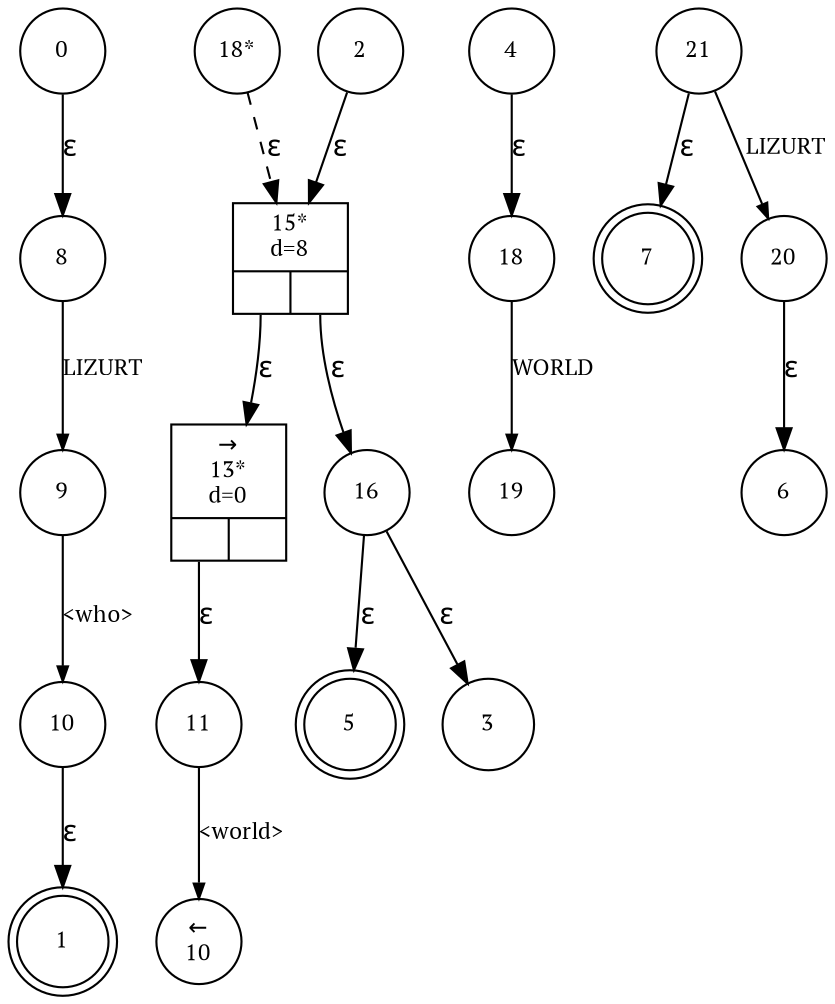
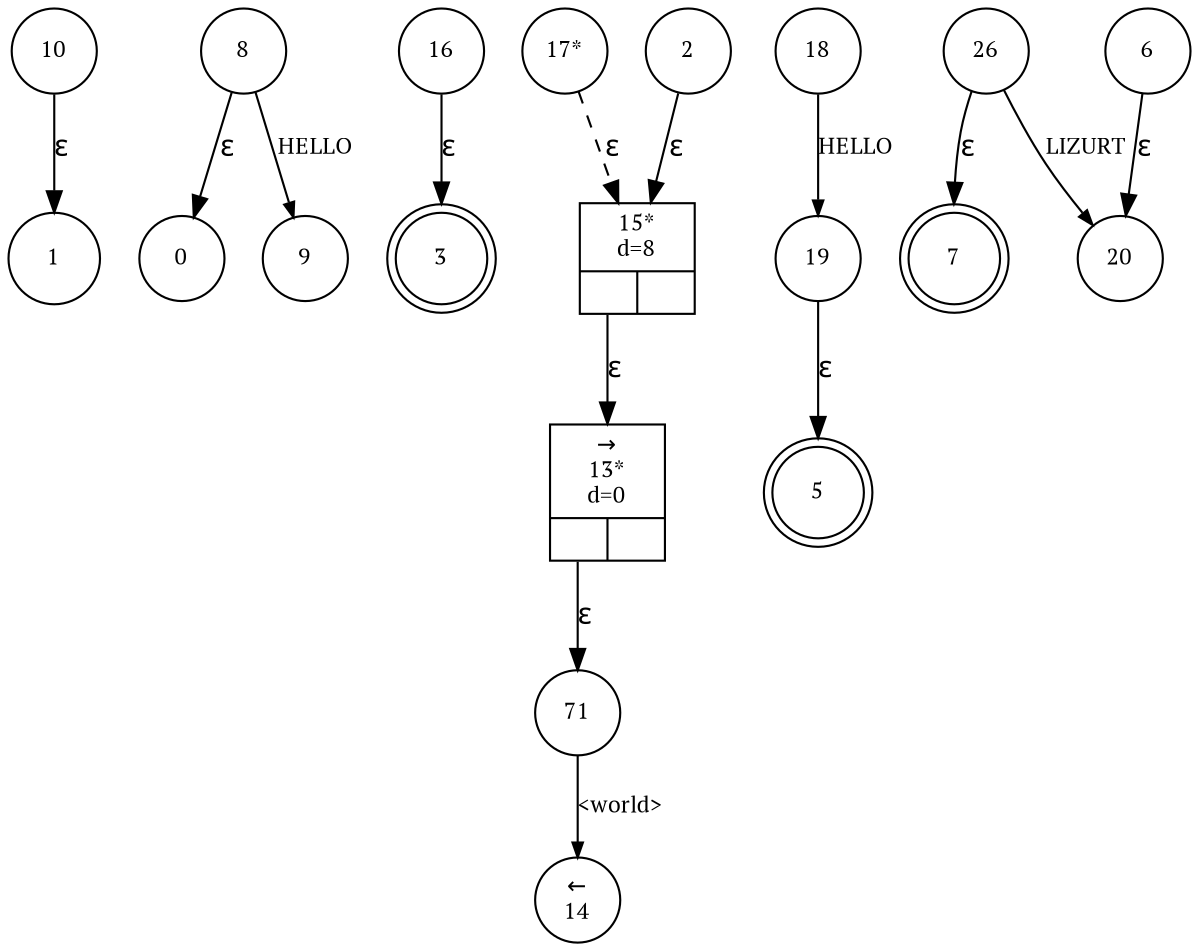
node "18*": label "18*" -> "17*"
node "4": removed
node "21": label "21" -> "26"
edge "0" -> "8": reversed
edge "20" -> "6": reversed
edge "8" -> "9": label "LIZURT" -> "HELLO"
edge "18" -> "19": label "WORLD" -> "HELLO"
edge "15*" -> "16": removed, label "ε"
edge "16" -> "5": now "19" -> "5"
edge "9" -> "10": removed, label "<who>"
node "11": label "11" -> "71"
node "3": shape circle -> doublecircle
node "1": shape doublecircle -> circle
node "← 10": label "← 10" -> "← 14"
